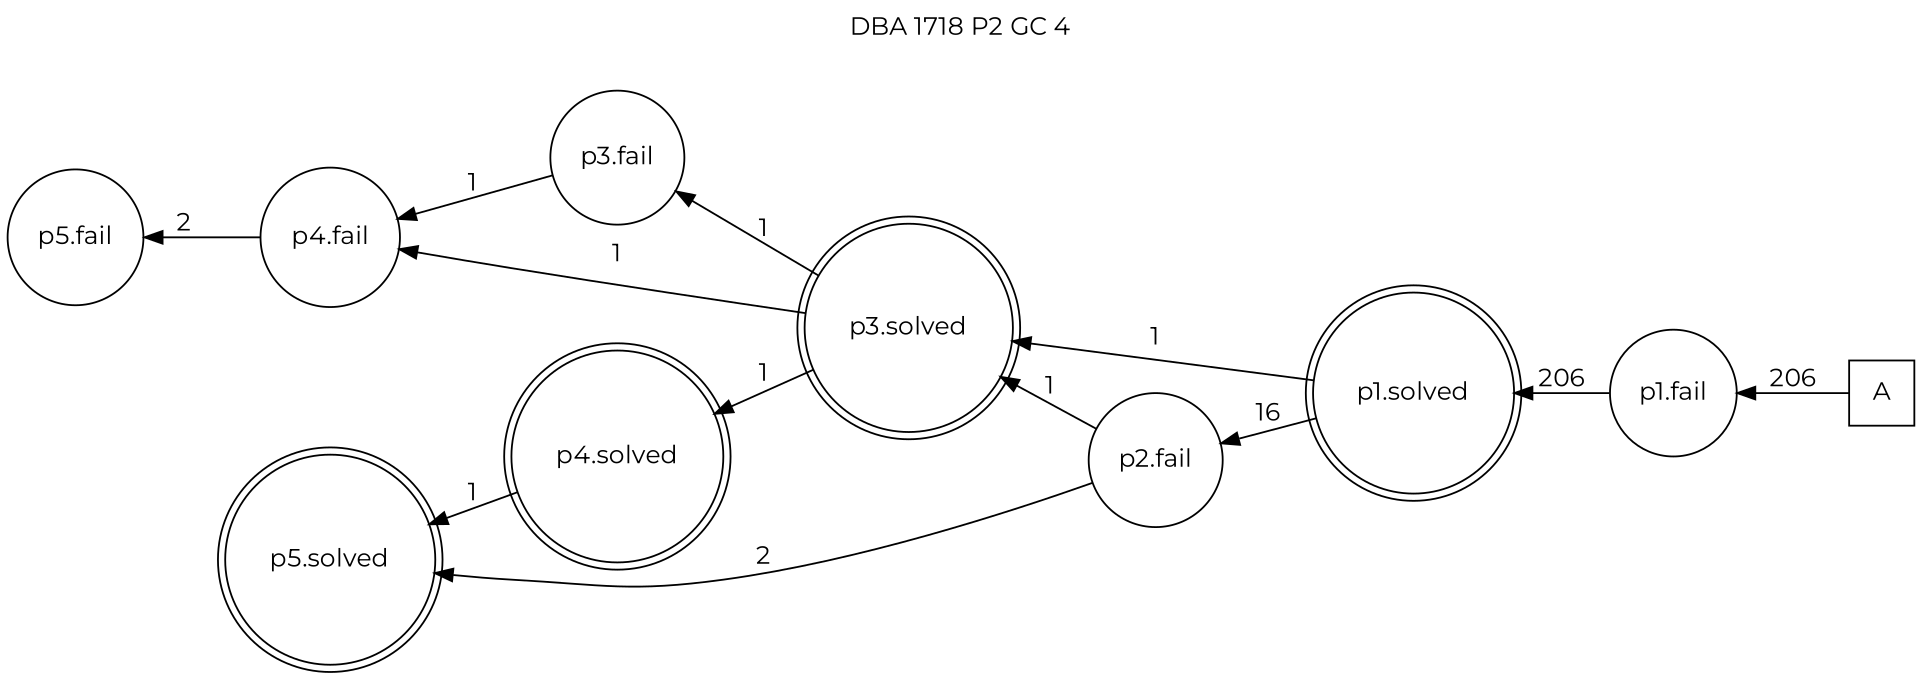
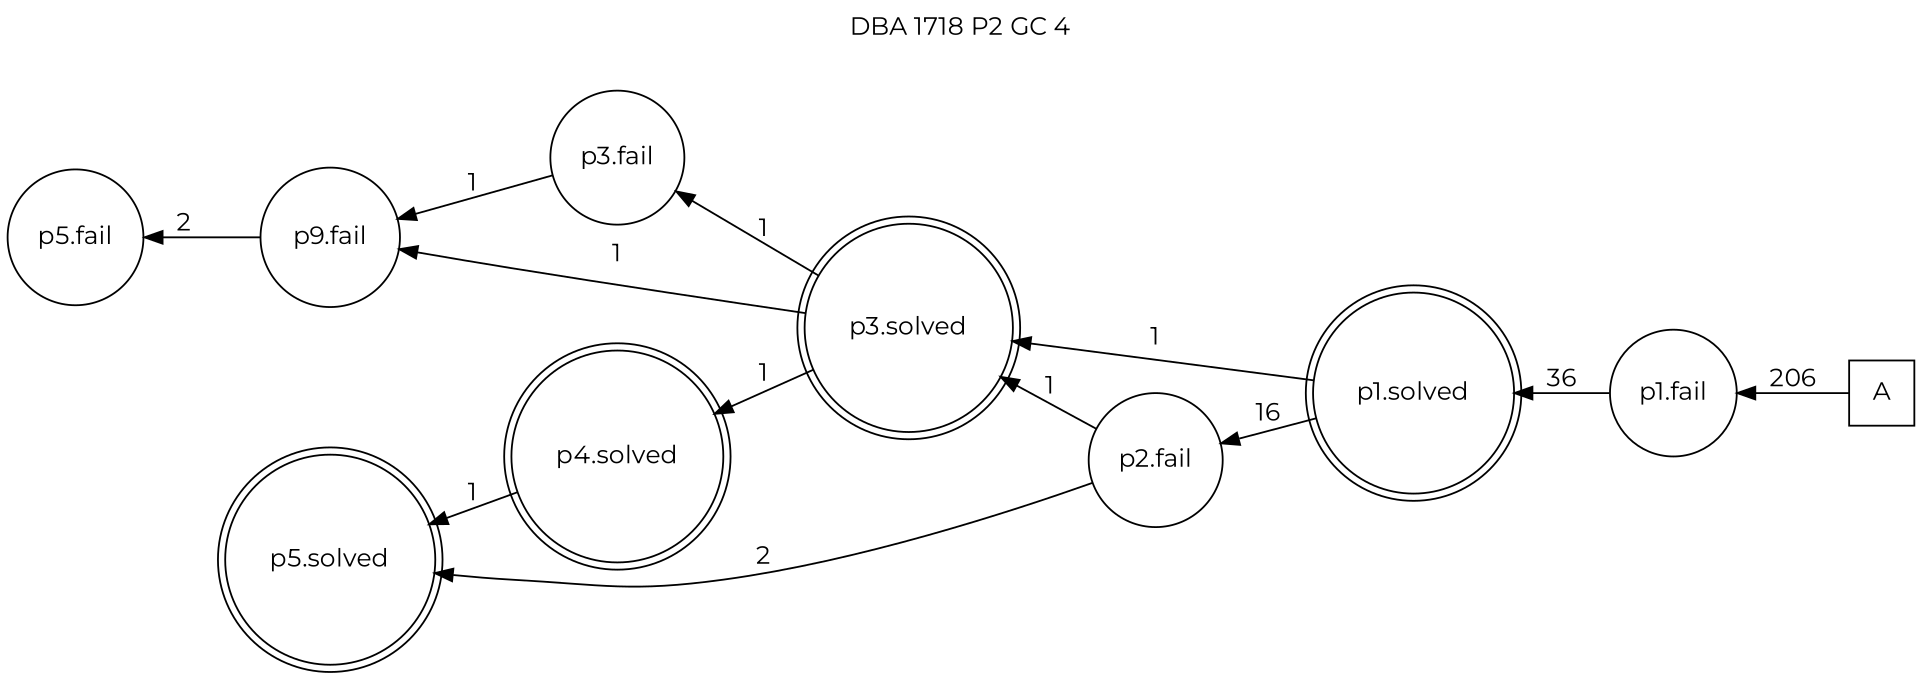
node "p4.fail": label "p4.fail" -> "p9.fail"
edge "p1.fail" -> "p1.solved": label "206" -> "36"
